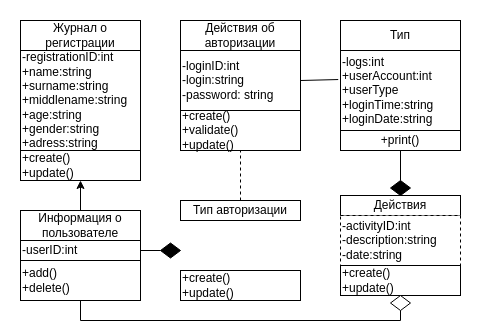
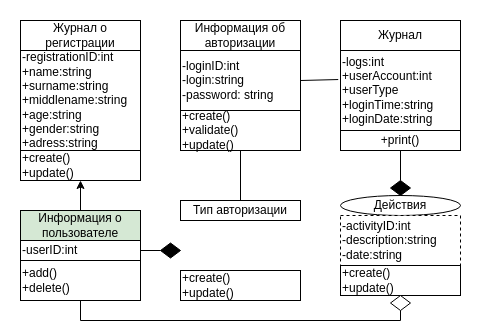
node "Действия об авторизации": label "Действия об авторизации" -> "Информация об авторизации"
node "Тип": label "Тип" -> "Журнал"
edge "+create() +validate() +update()" -- "Тип авторизации": style dashed -> solid
node "Действия": shape rectangle -> ellipse
node "Информация о пользователе": fillcolor #ffffff -> #d5e8d4
